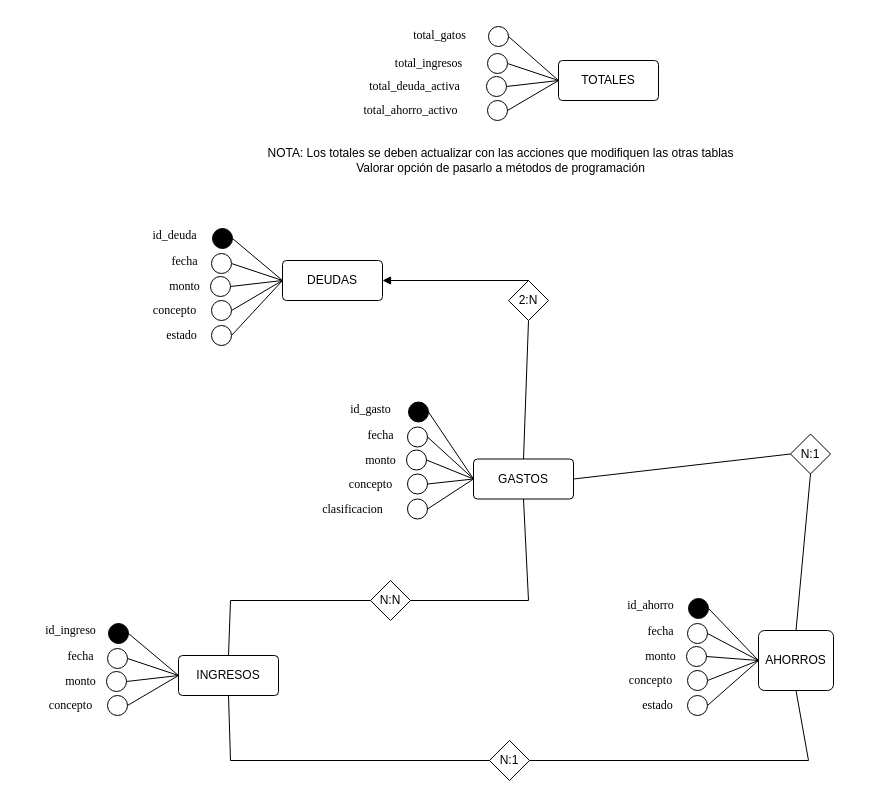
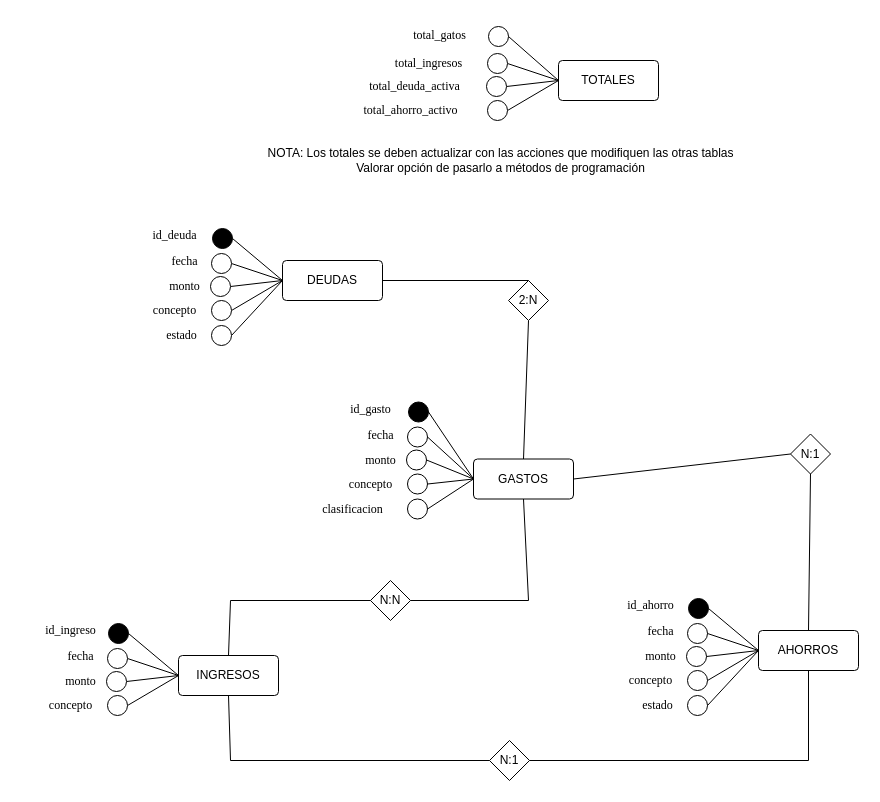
edge "2:N" -> "DEUDAS": arrowhead block -> none
node "AHORROS": size 75x60 -> 100x40
